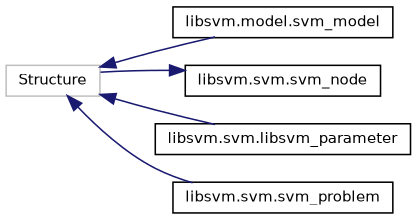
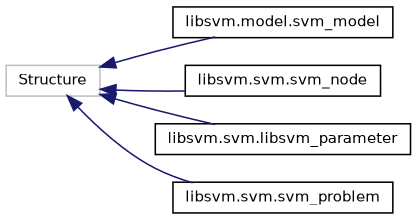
edge "Structure" -> "libsvm.svm.svm_node": reversed
